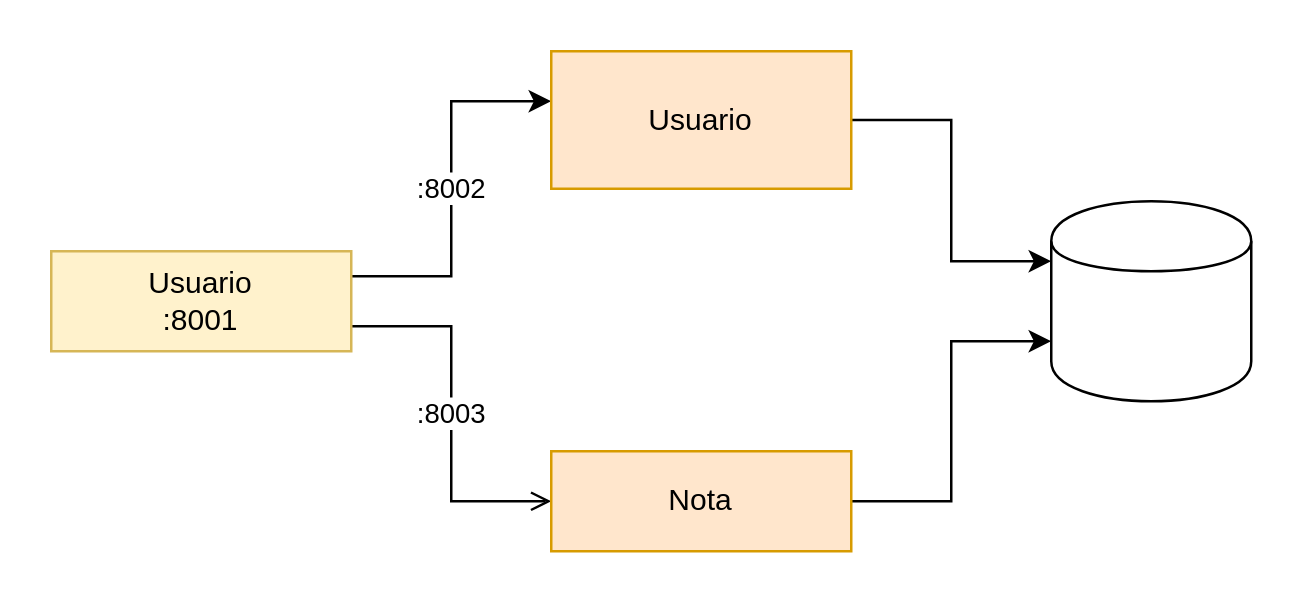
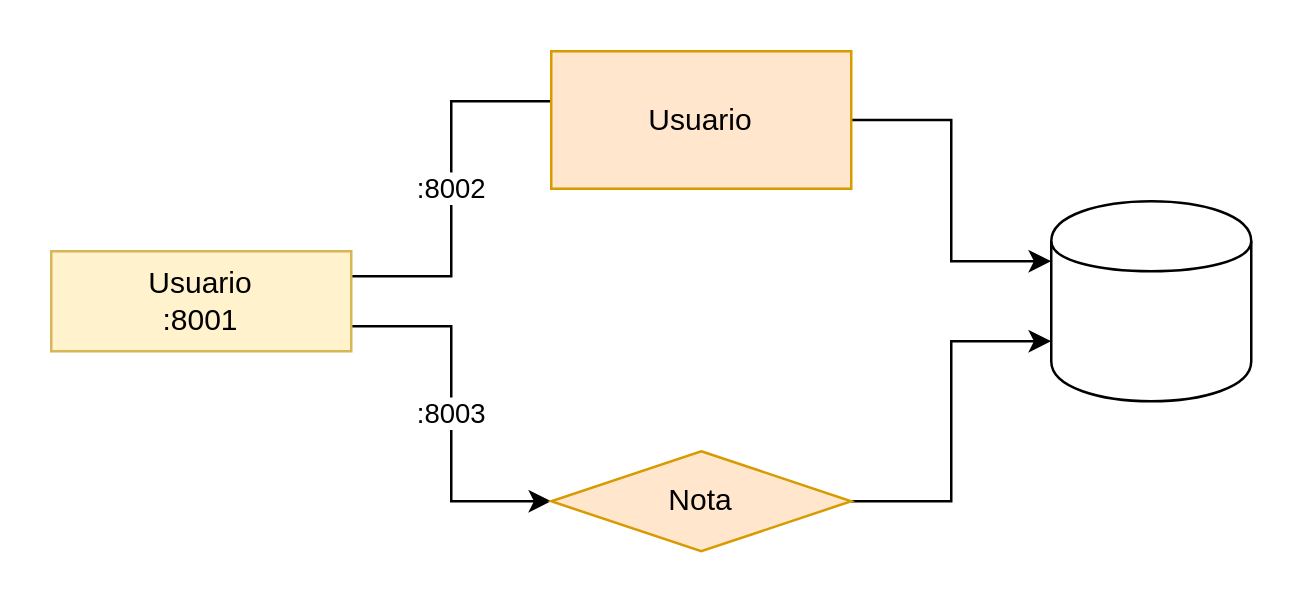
edge "Usuario :8001" -> "Usuario": arrowhead classic -> none
edge "Usuario :8001" -> "Nota": arrowhead open -> classic
node "Nota": shape rectangle -> diamond
